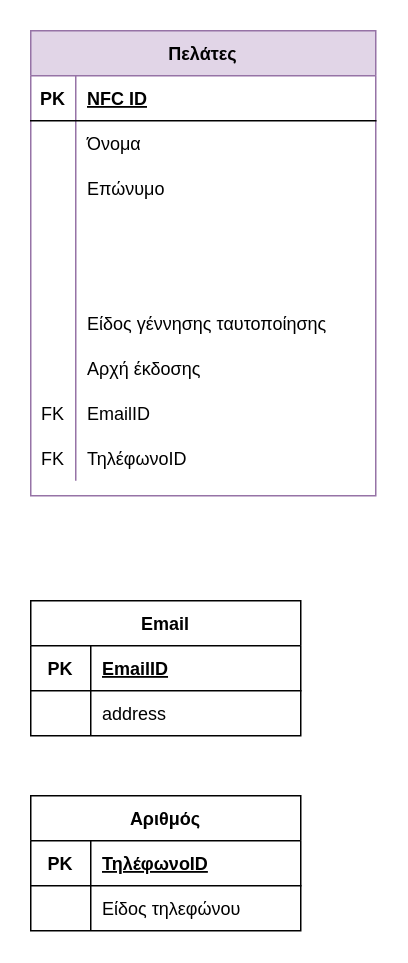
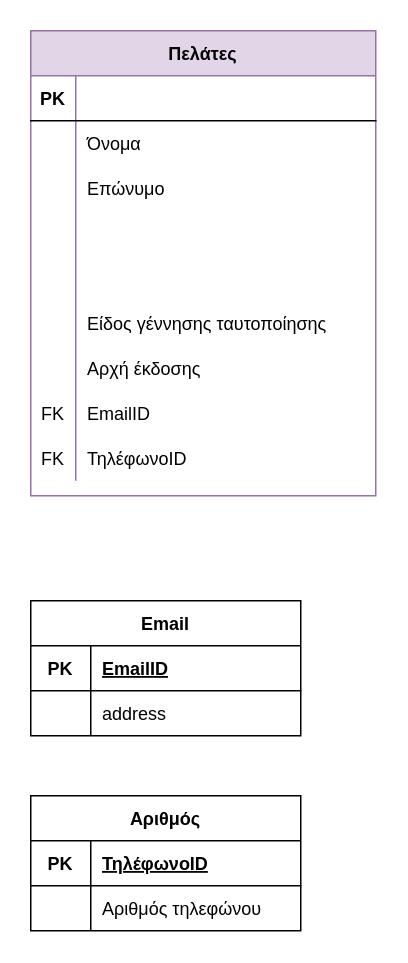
node "NFC ID": removed
node "Είδος τηλεφώνου": label "Είδος τηλεφώνου" -> "Αριθμός τηλεφώνου"
